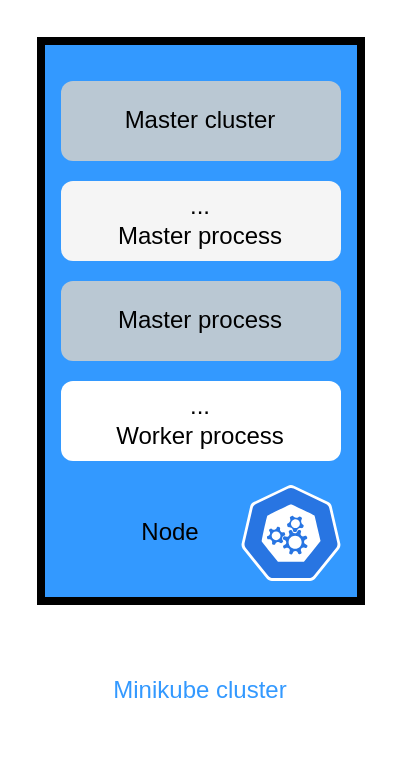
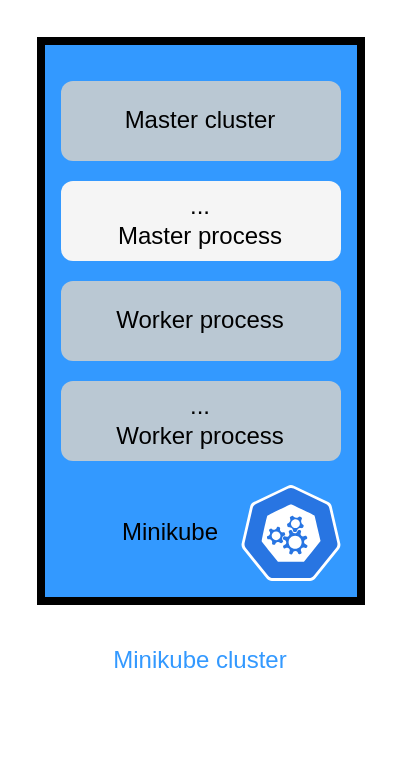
node "Master process": label "Master process" -> "Worker process"
node "... Worker process": fillcolor #ffffff -> #bac8d3
node "Node": label "Node" -> "Minikube"
node "Minikube cluster": moved (201, 691) -> (201, 661)
